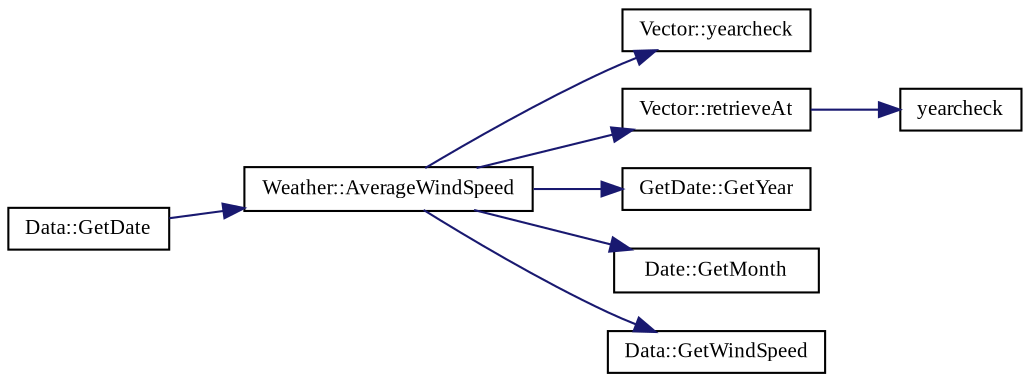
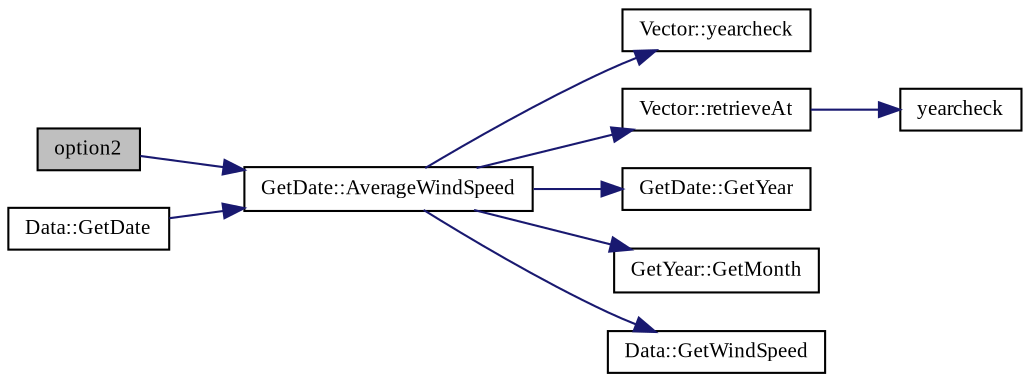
node "option2": added
node "Weather::AverageWindSpeed": label "Weather::AverageWindSpeed" -> "GetDate::AverageWindSpeed"
node "Date::GetMonth": label "Date::GetMonth" -> "GetYear::GetMonth"
